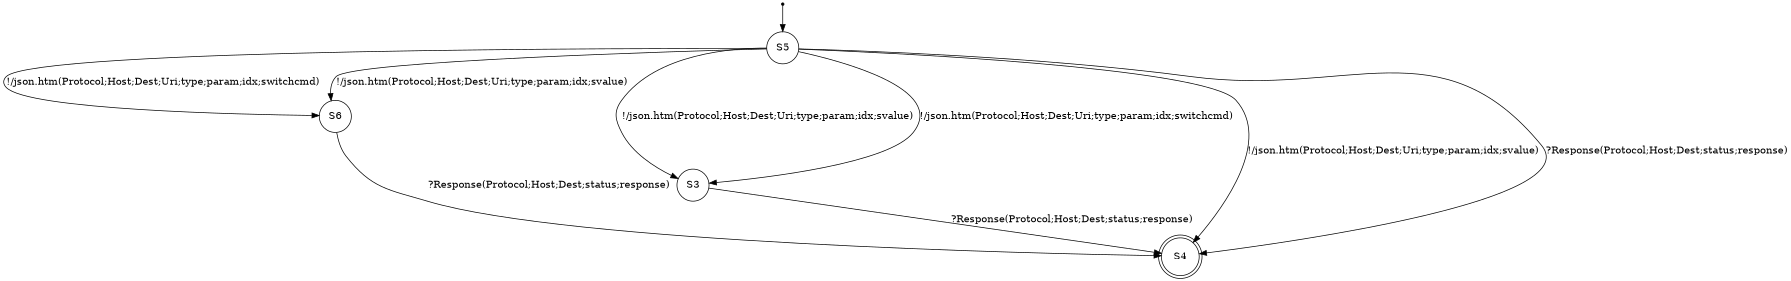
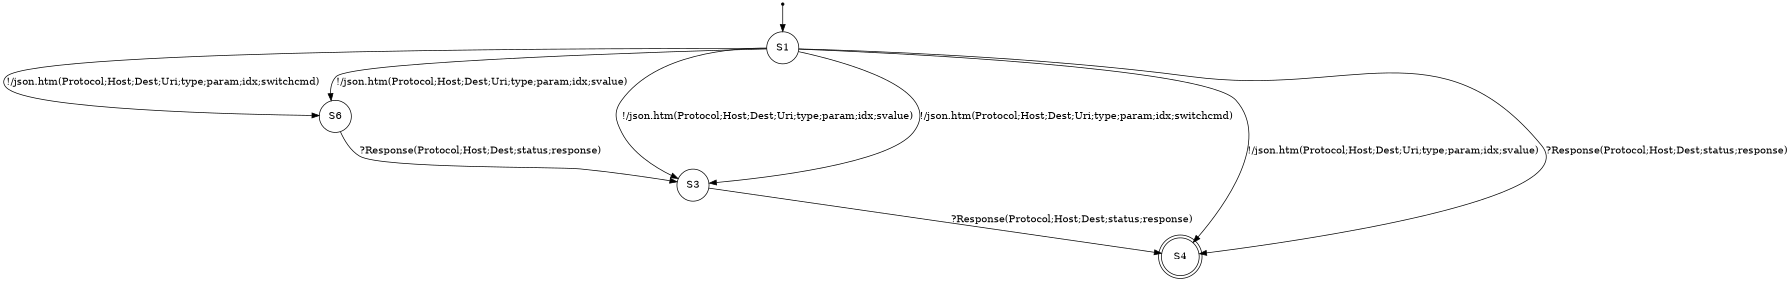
node "S5": label "S5" -> "S1"
edge "S6" -> "S4": now "S6" -> "S3"
